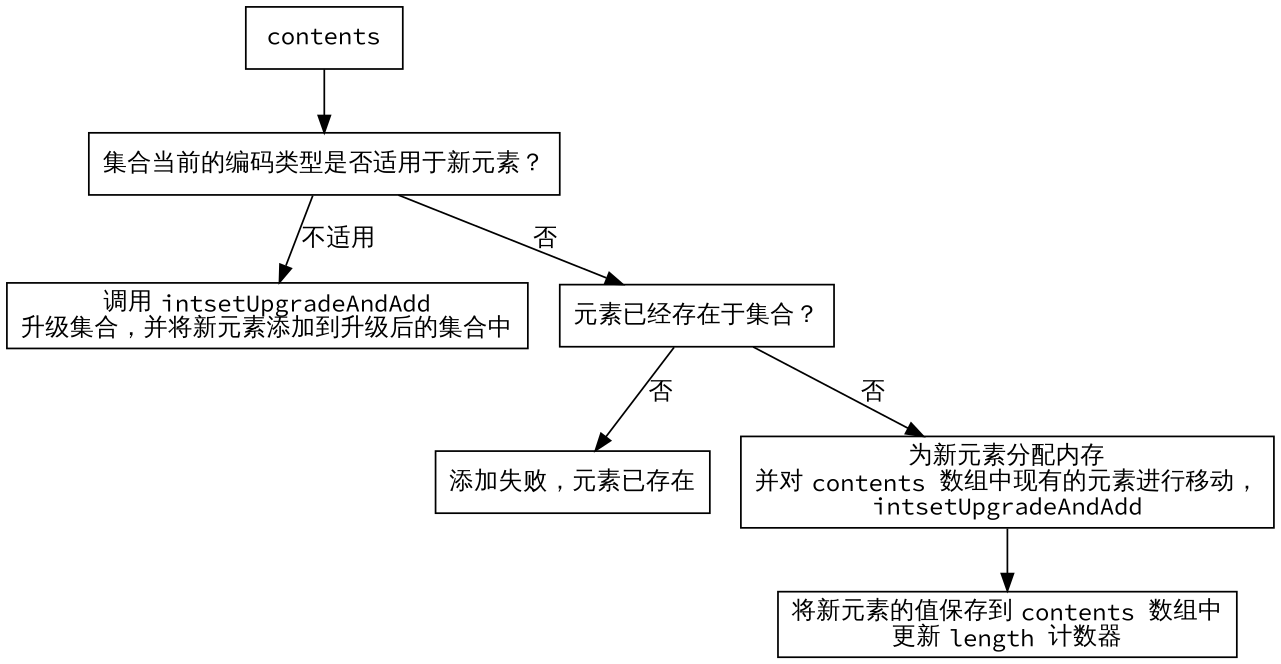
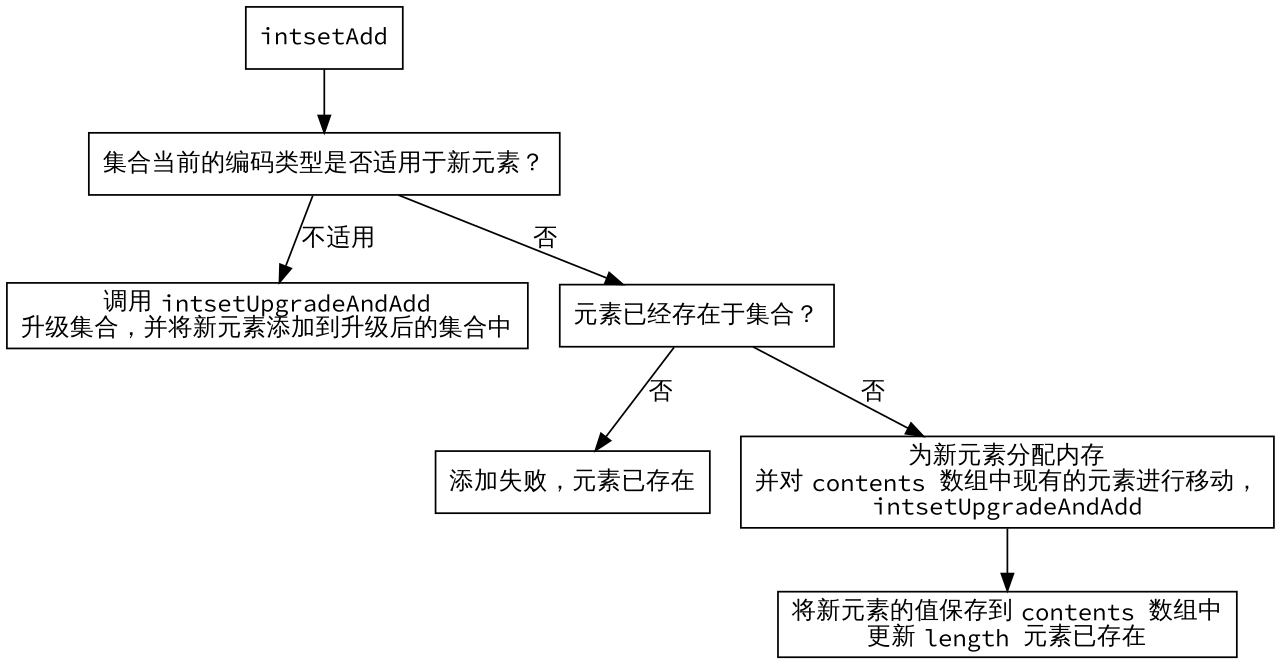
node "contents": label "contents" -> "intsetAdd"
node "将新元素的值保存到 contents 数组中 更新 length 计数器": label "将新元素的值保存到 contents 数组中 更新 length 计数器" -> "将新元素的值保存到 contents 数组中 更新 length 元素已存在"
